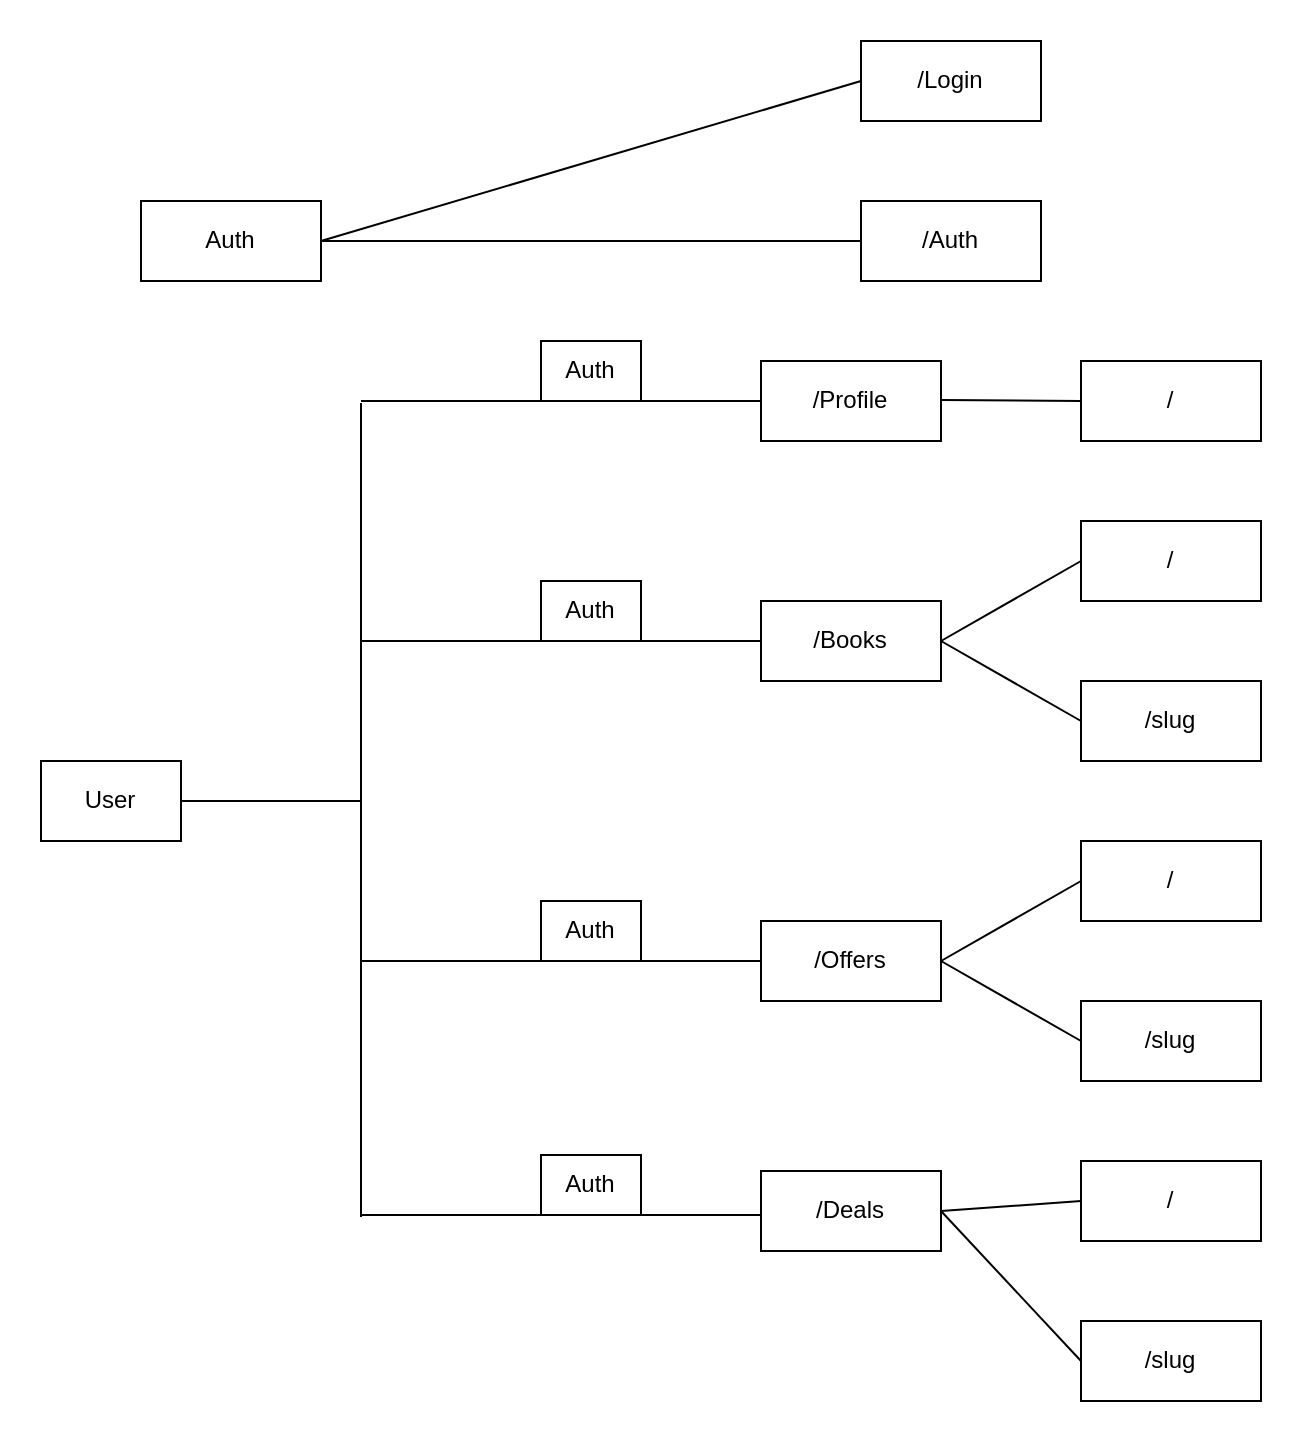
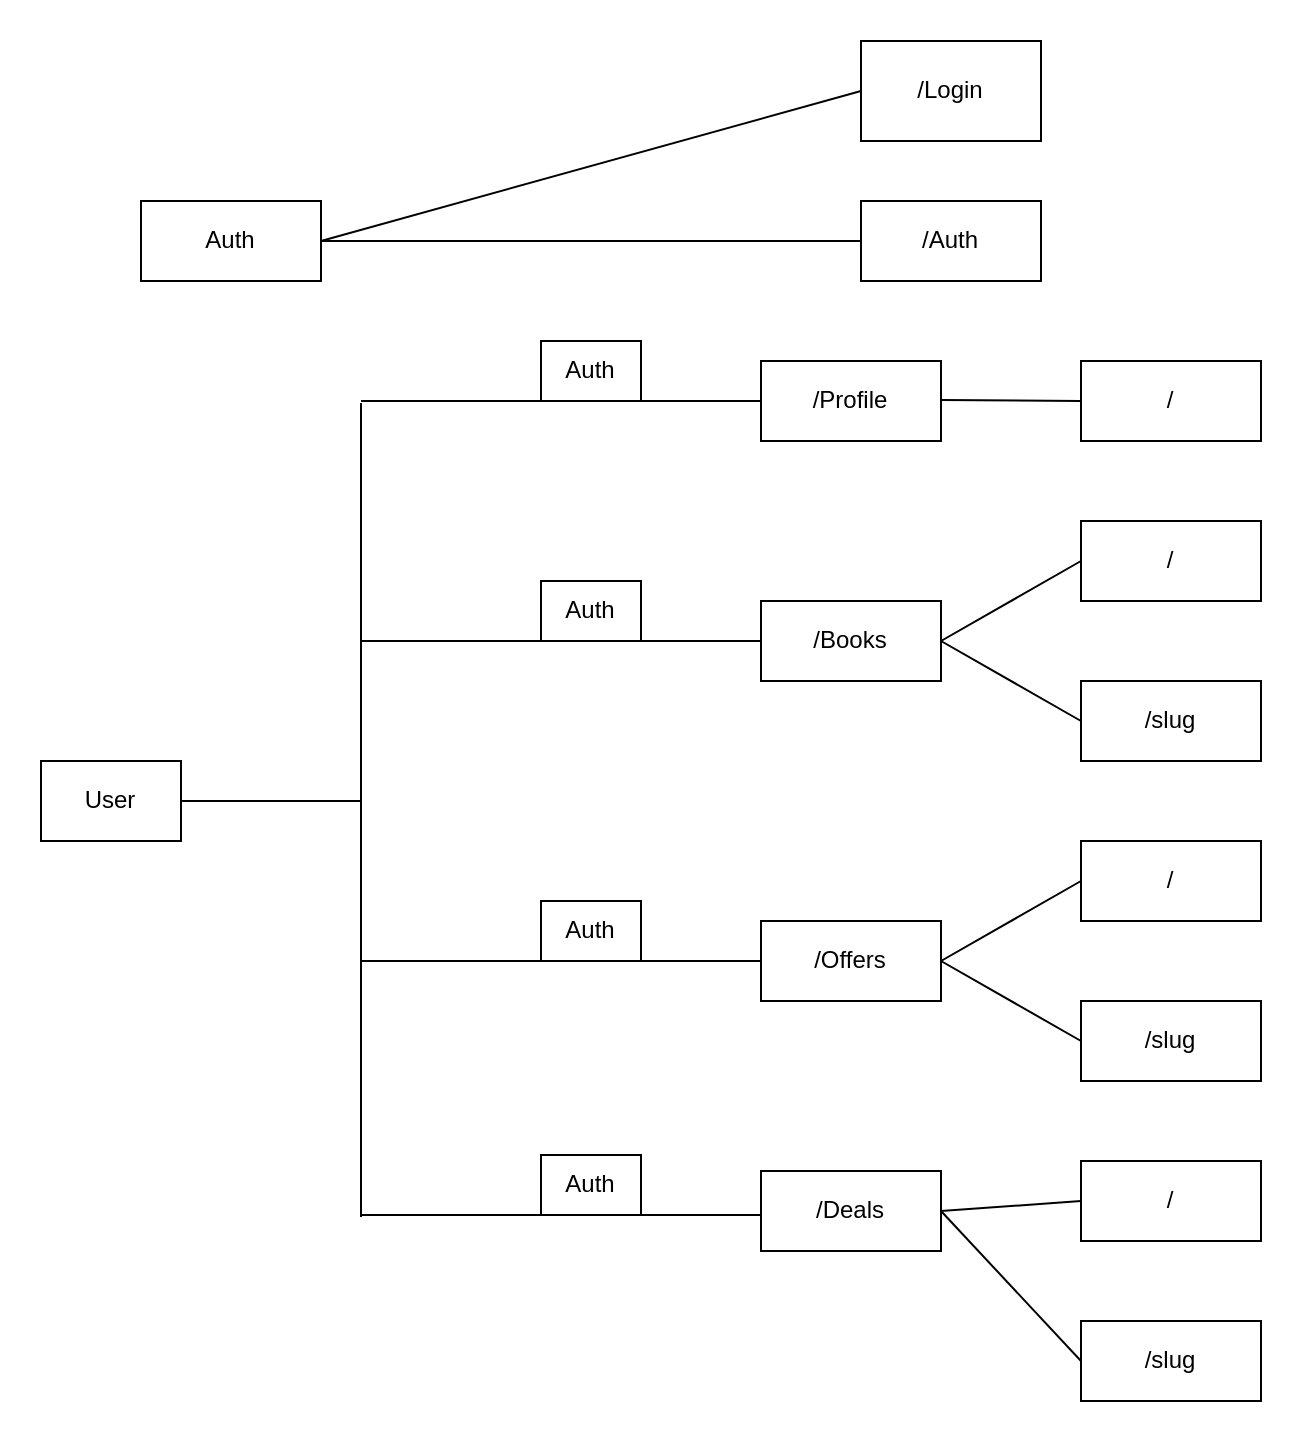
node "/Login": size 180x80 -> 180x100
